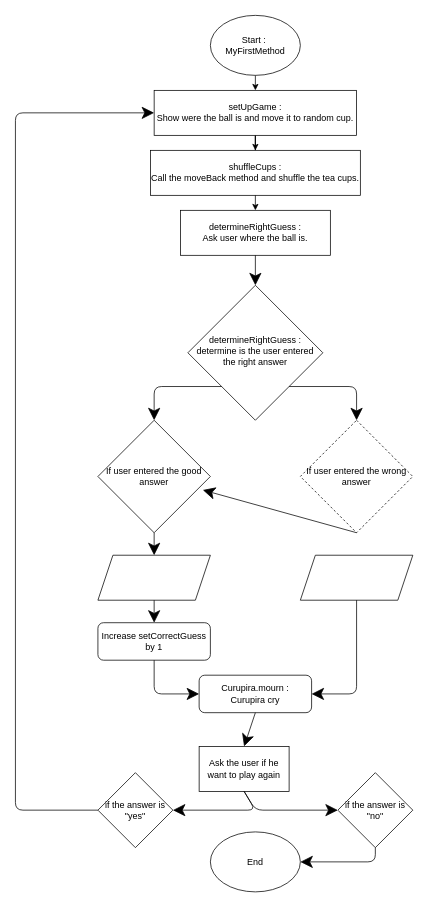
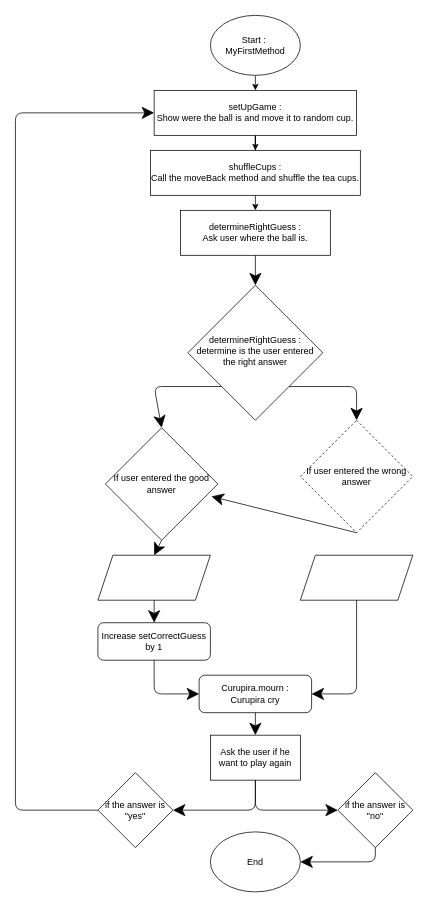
node "If user entered the good answer": moved (154, 477) -> (162, 484)
node "Ask the user if he want to play again": moved (244, 769) -> (255, 758)
